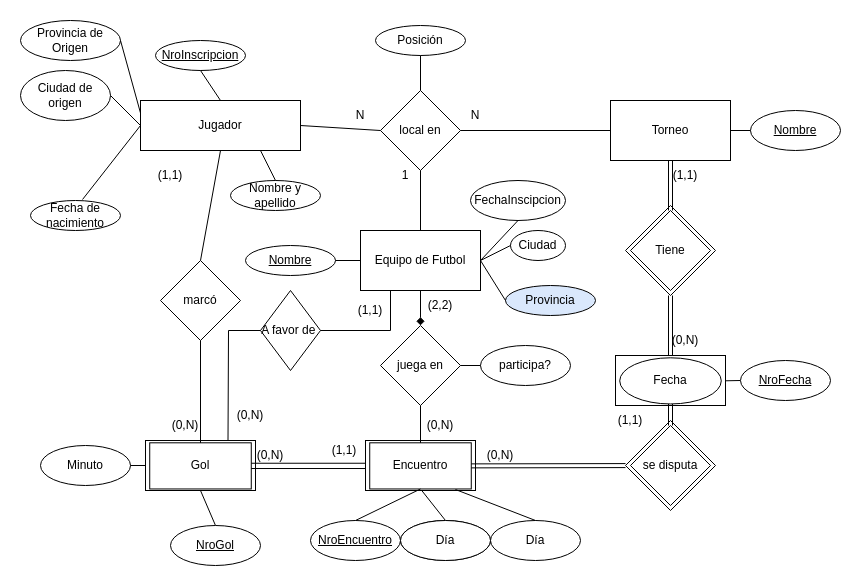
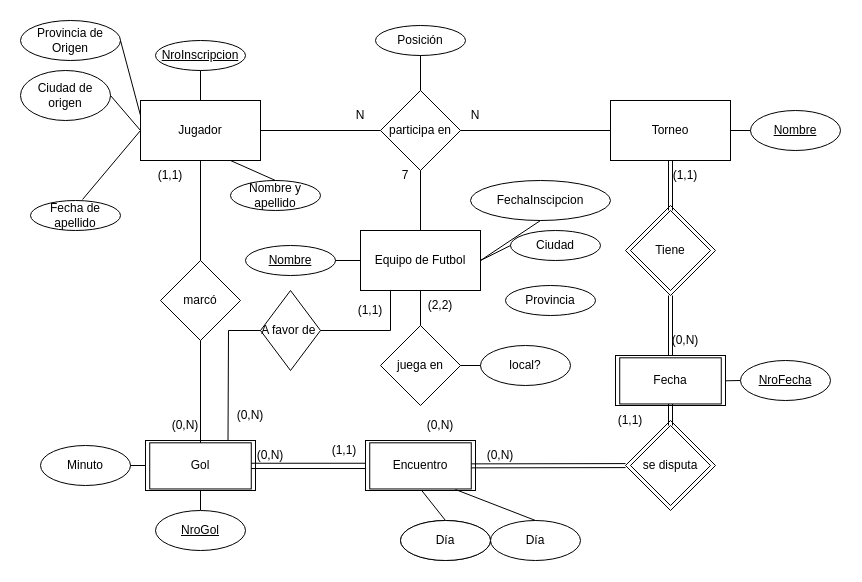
node "Jugador": size 160x50 -> 120x60
node "local en": label "local en" -> "participa en"
node "1": label "1" -> "7"
node "FechaInscipcion": size 95x40 -> 140x40
node "Fecha de nacimiento": label "Fecha de nacimiento" -> "Fecha de apellido"
node "Ciudad": size 55x30 -> 90x30
edge "Equipo de Futbol" -- "Provincia": removed
node "Provincia": fillcolor #dae8fc -> #ffffff
edge "Equipo de Futbol" -> "juega en": arrowhead diamond -> none
node "participa?": label "participa?" -> "local?"
node "Fecha": shape ellipse -> rectangle
edge "juega en" -- "Encuentro": removed
edge "Encuentro" -- "NroEncuentro": removed
node "NroEncuentro": removed
node "NroGol": moved (216, 546) -> (201, 531)
